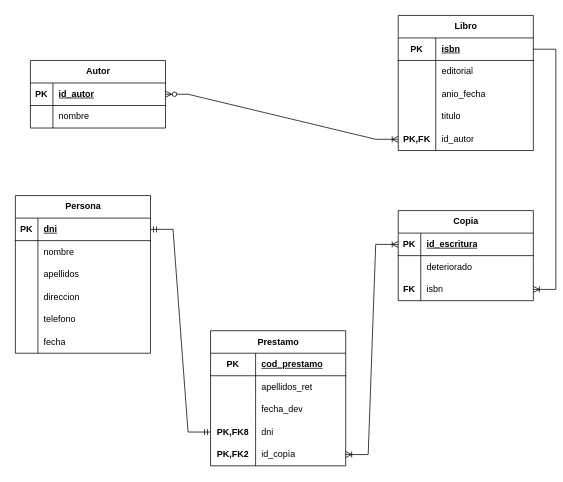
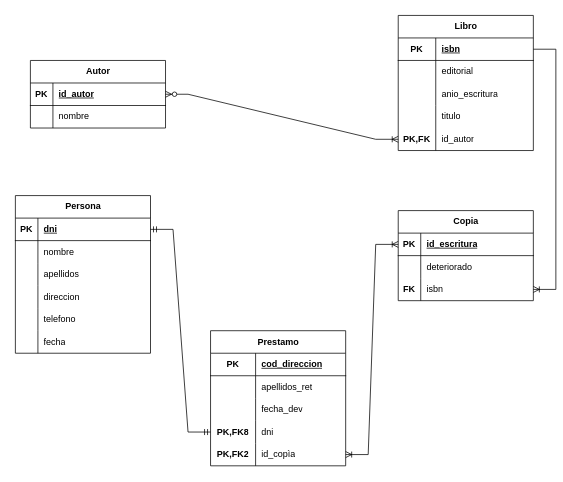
node "anio_fecha": label "anio_fecha" -> "anio_escritura"
node "cod_prestamo": label "cod_prestamo" -> "cod_direccion"
